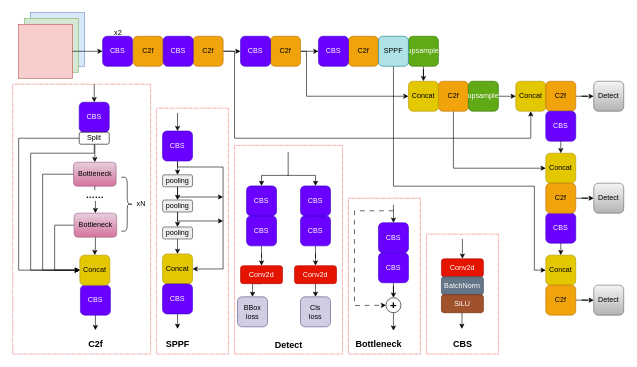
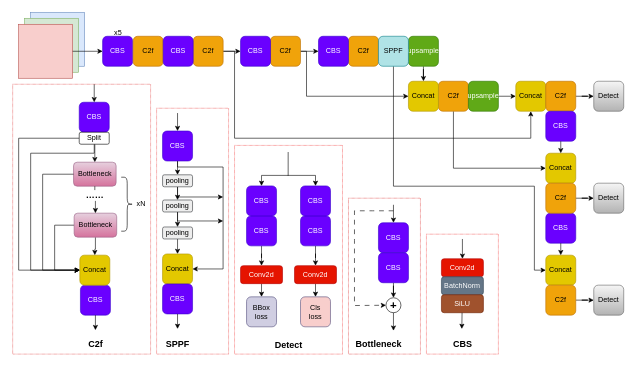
node "x2": label "x2" -> "x5"
node "BBox loss": moved (252, 312) -> (261, 312)
node "Cls loss": fillcolor #d0cee2 -> #f8cecc
